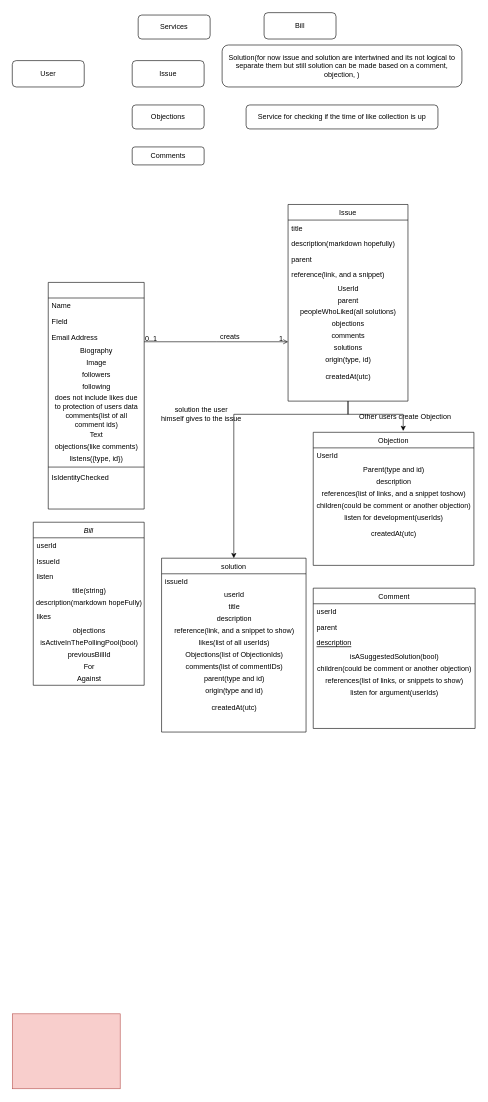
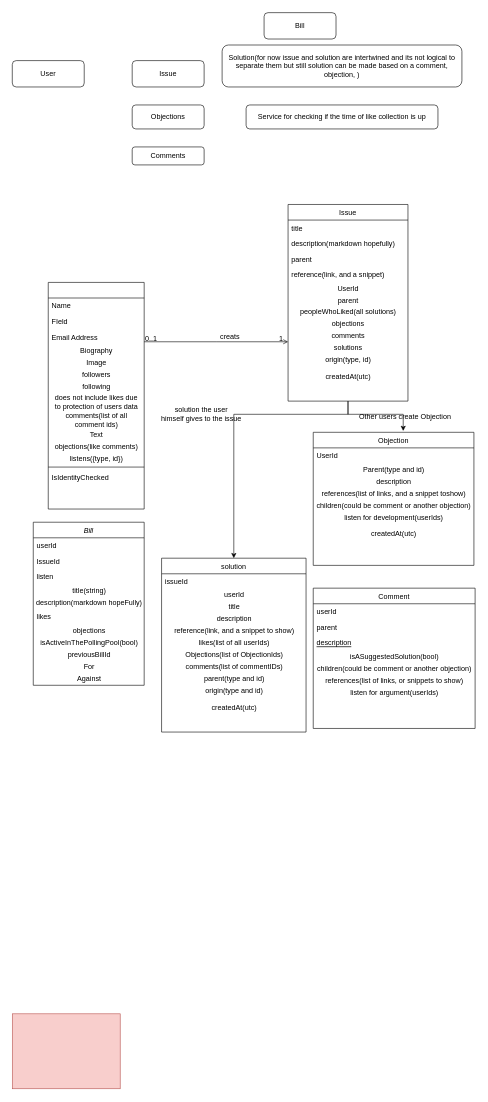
node "Services": removed
